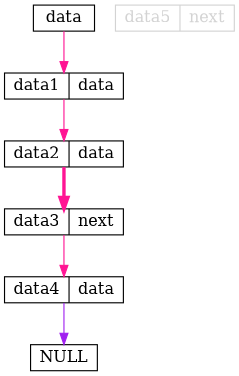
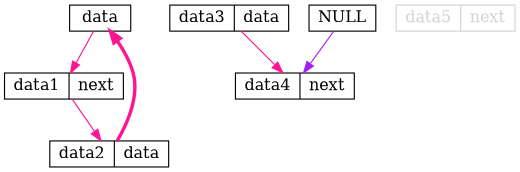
node "data1": text "data" -> "next"
edge "data2" -> "data3": now "data2" -> "data"
node "data3": text "next" -> "data"
node "data4": text "data" -> "next"
edge "data4" -> "NULL": reversed
